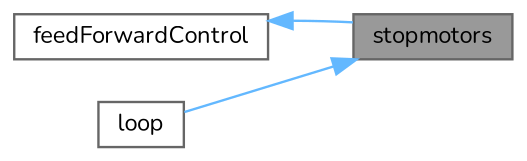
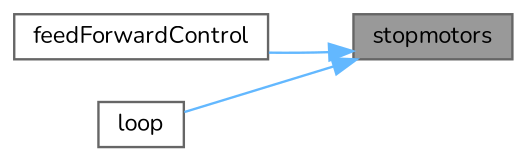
edge "stopmotors" -> "feedForwardControl": reversed
